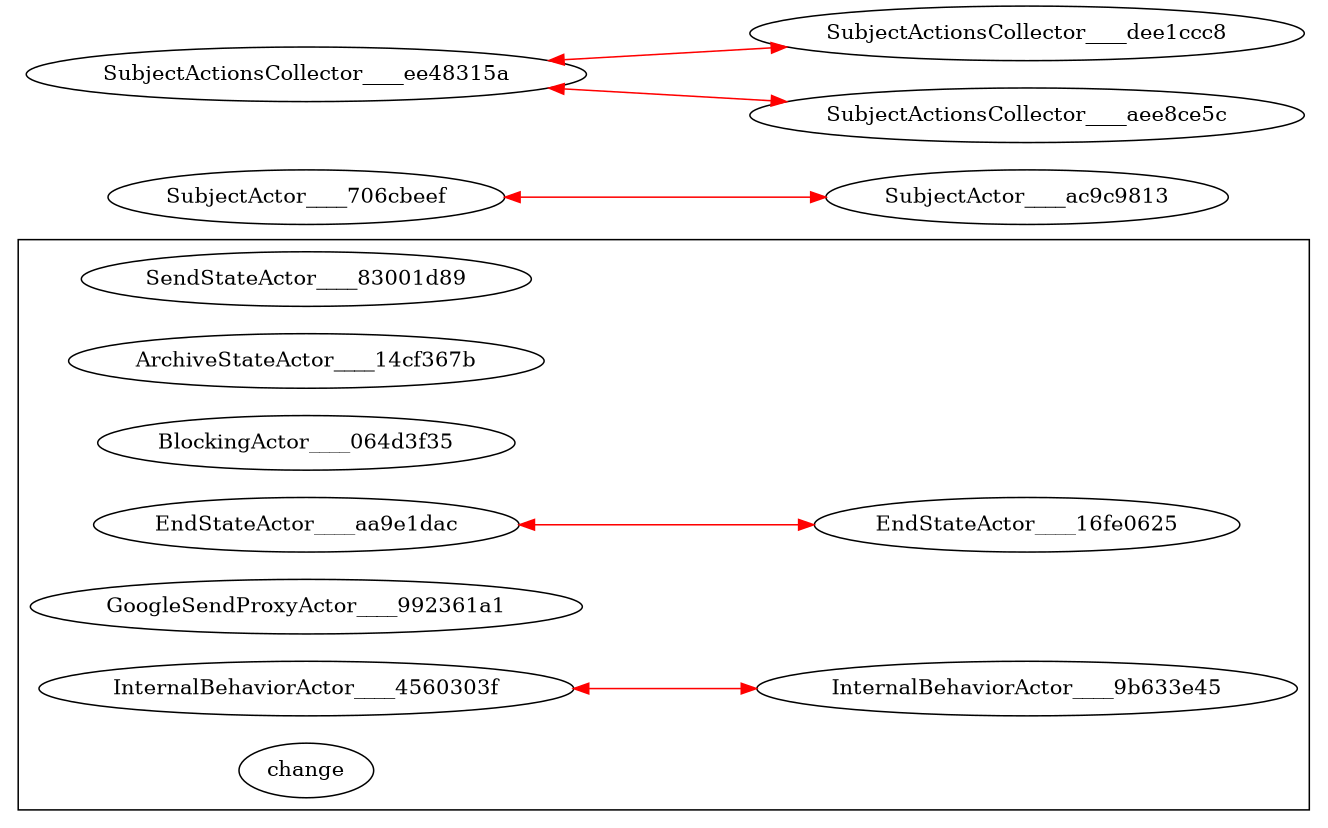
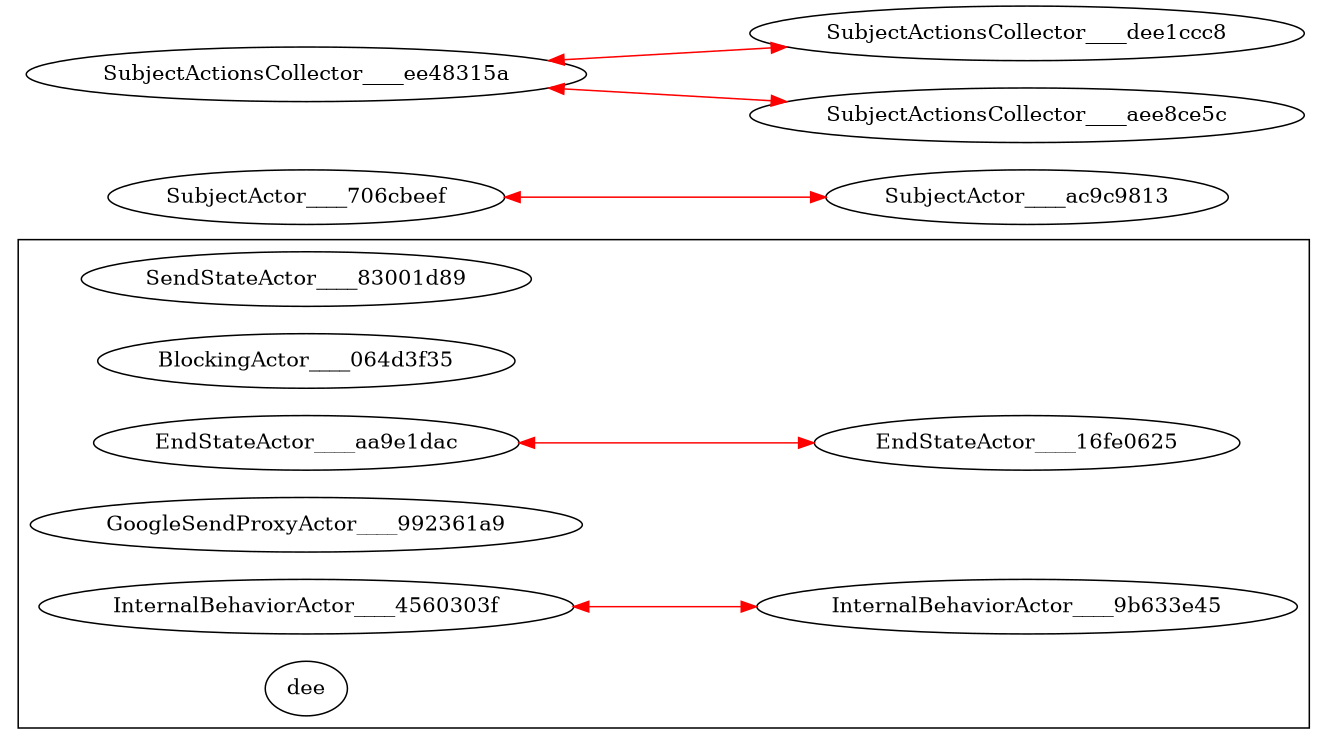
node "ArchiveStateActor____14cf367b": removed
node "GoogleSendProxyActor____992361a1": label "GoogleSendProxyActor____992361a1" -> "GoogleSendProxyActor____992361a9"
node "change": label "change" -> "dee"
